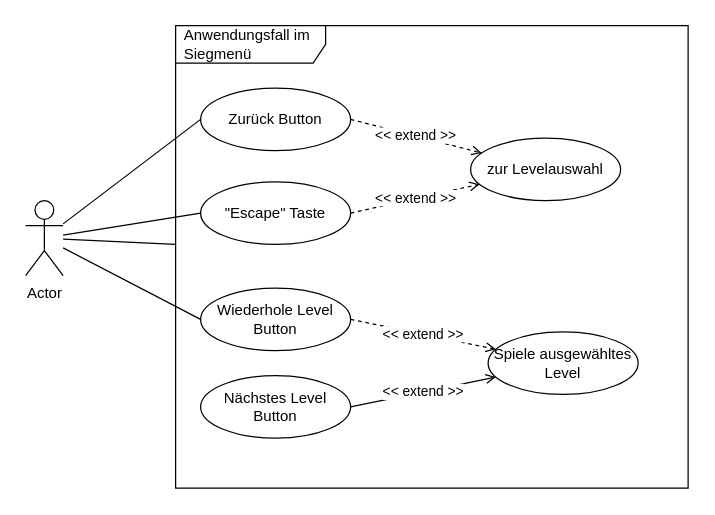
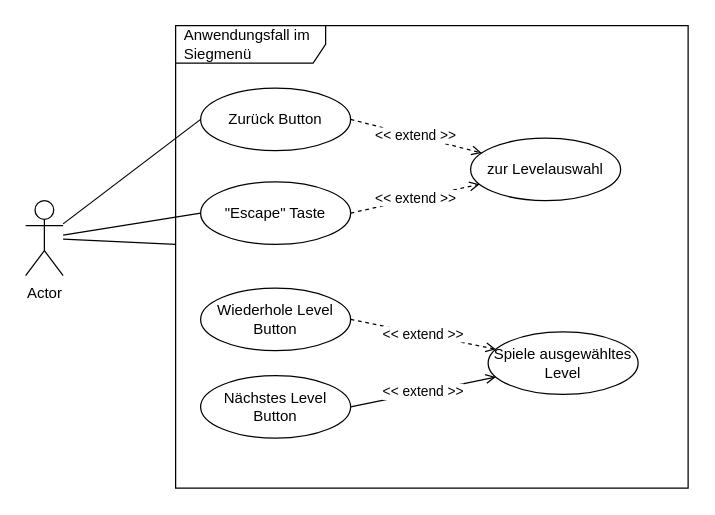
edge "Actor" -- "Wiederhole Level Button": removed
